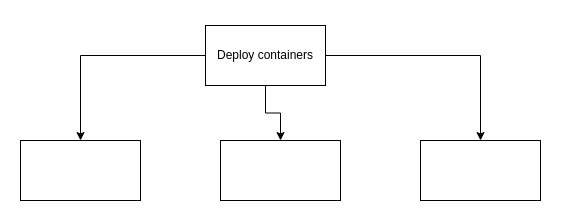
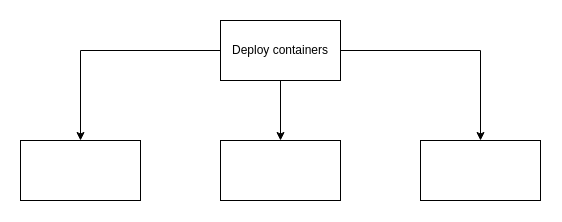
node "Deploy containers": moved (266, 56) -> (281, 51)
